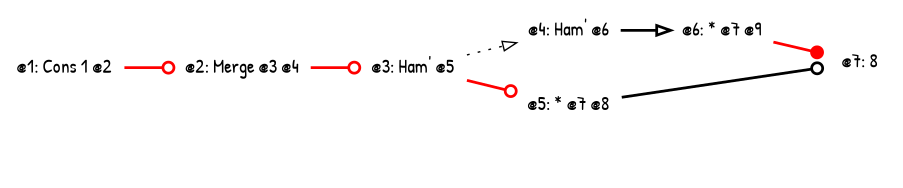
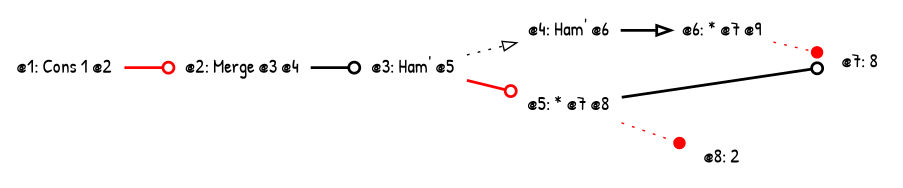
edge "@6: * @7 @9" -> "@7: 8": style bold -> dotted
edge "@2: Merge @3 @4" -> "@3: Ham' @5": color red -> black
node "@8: 2": added
